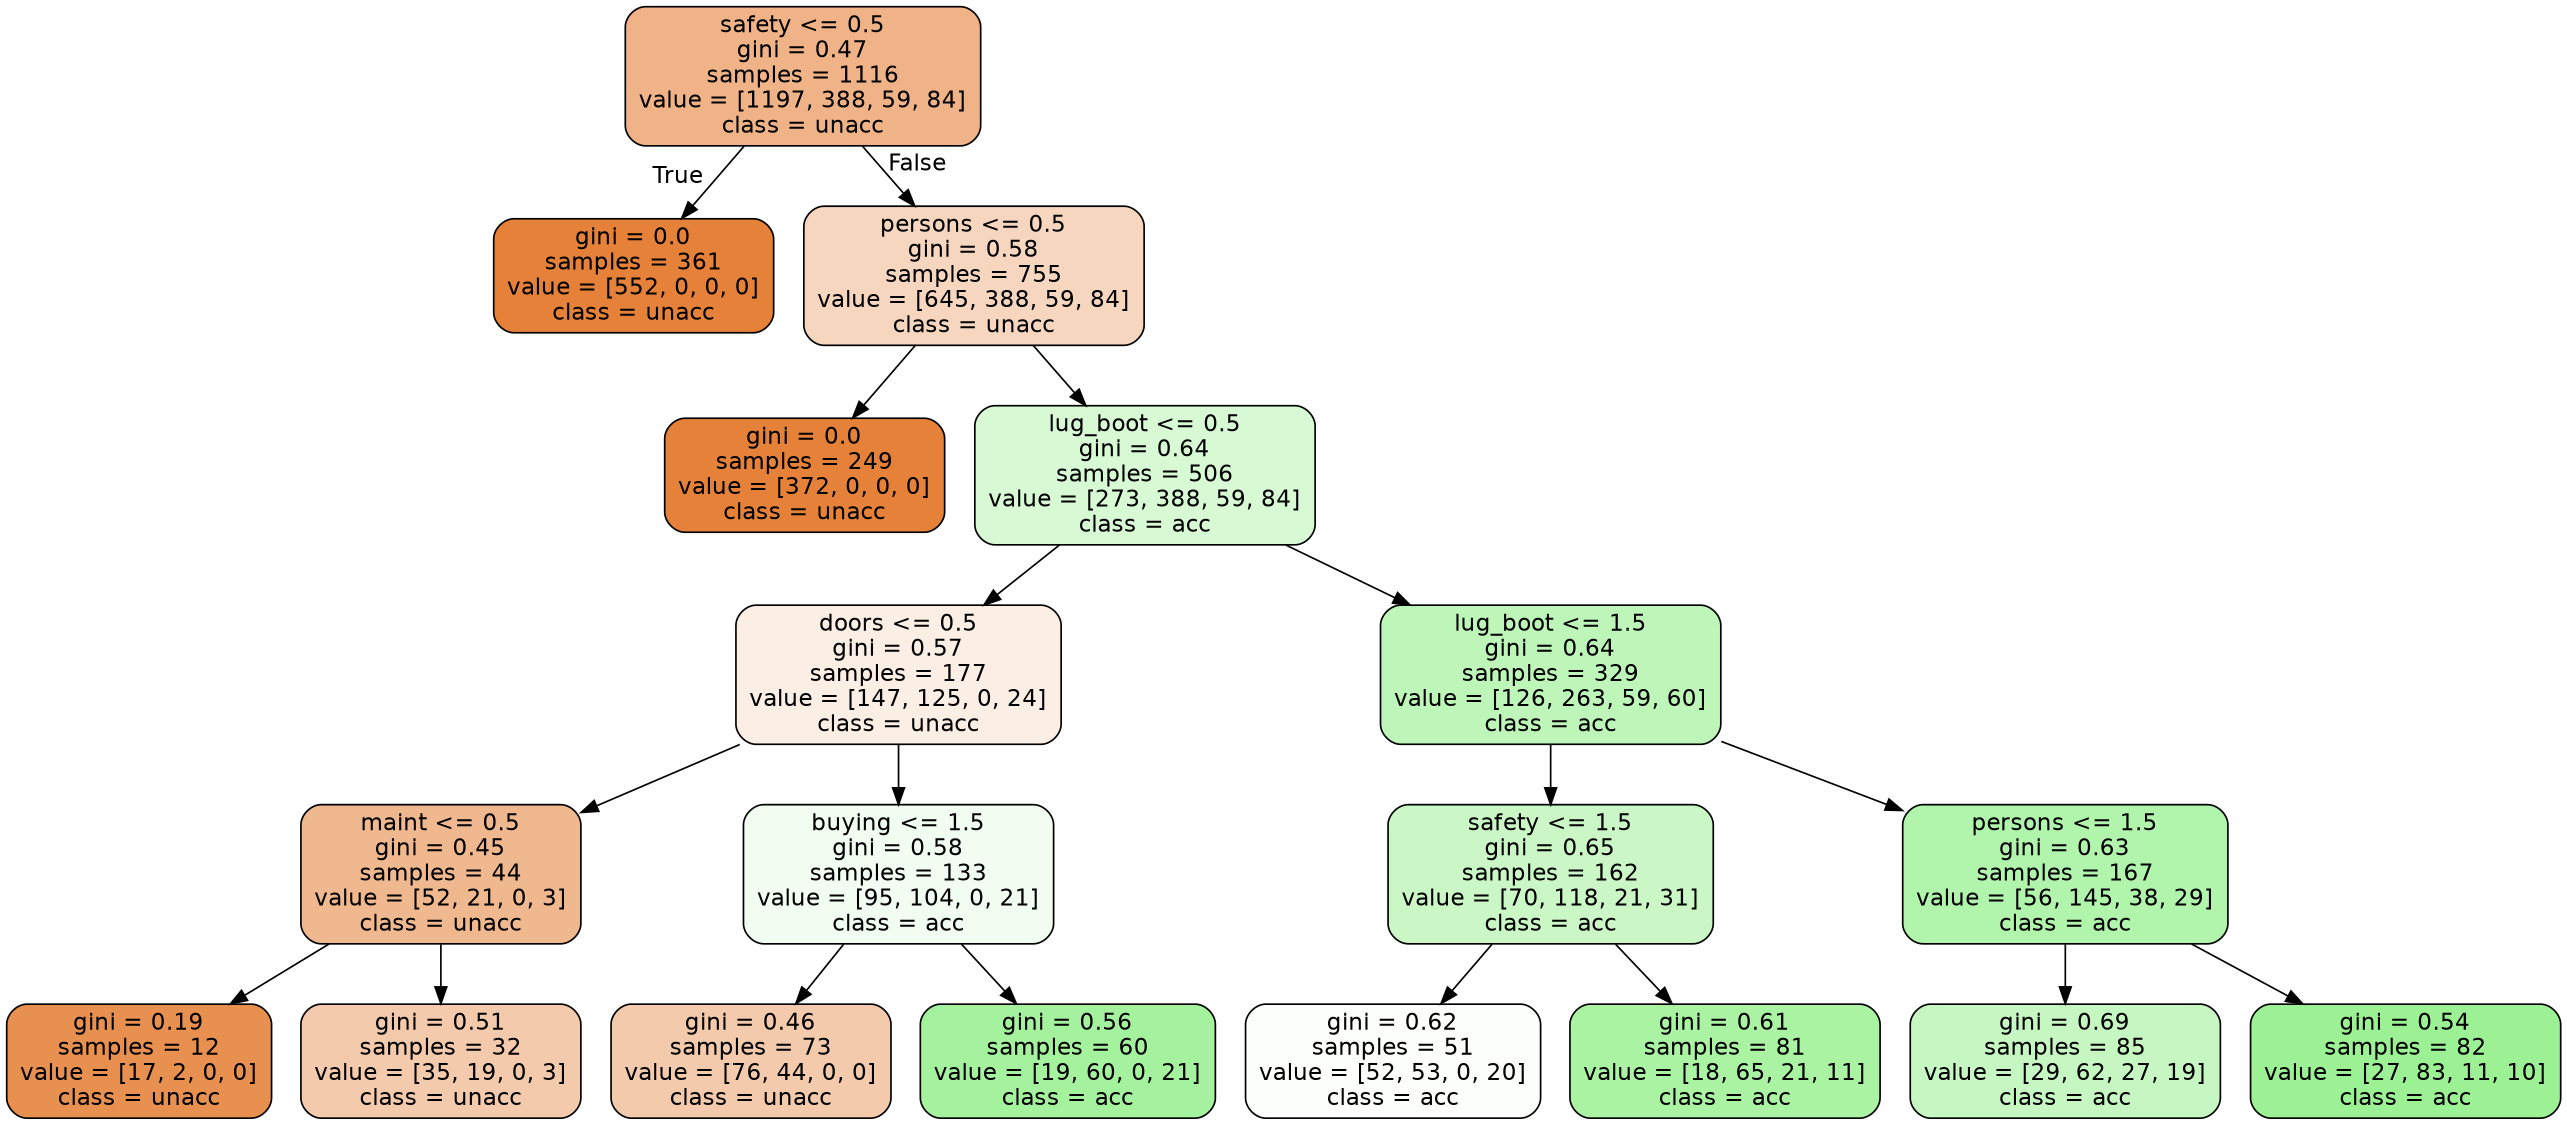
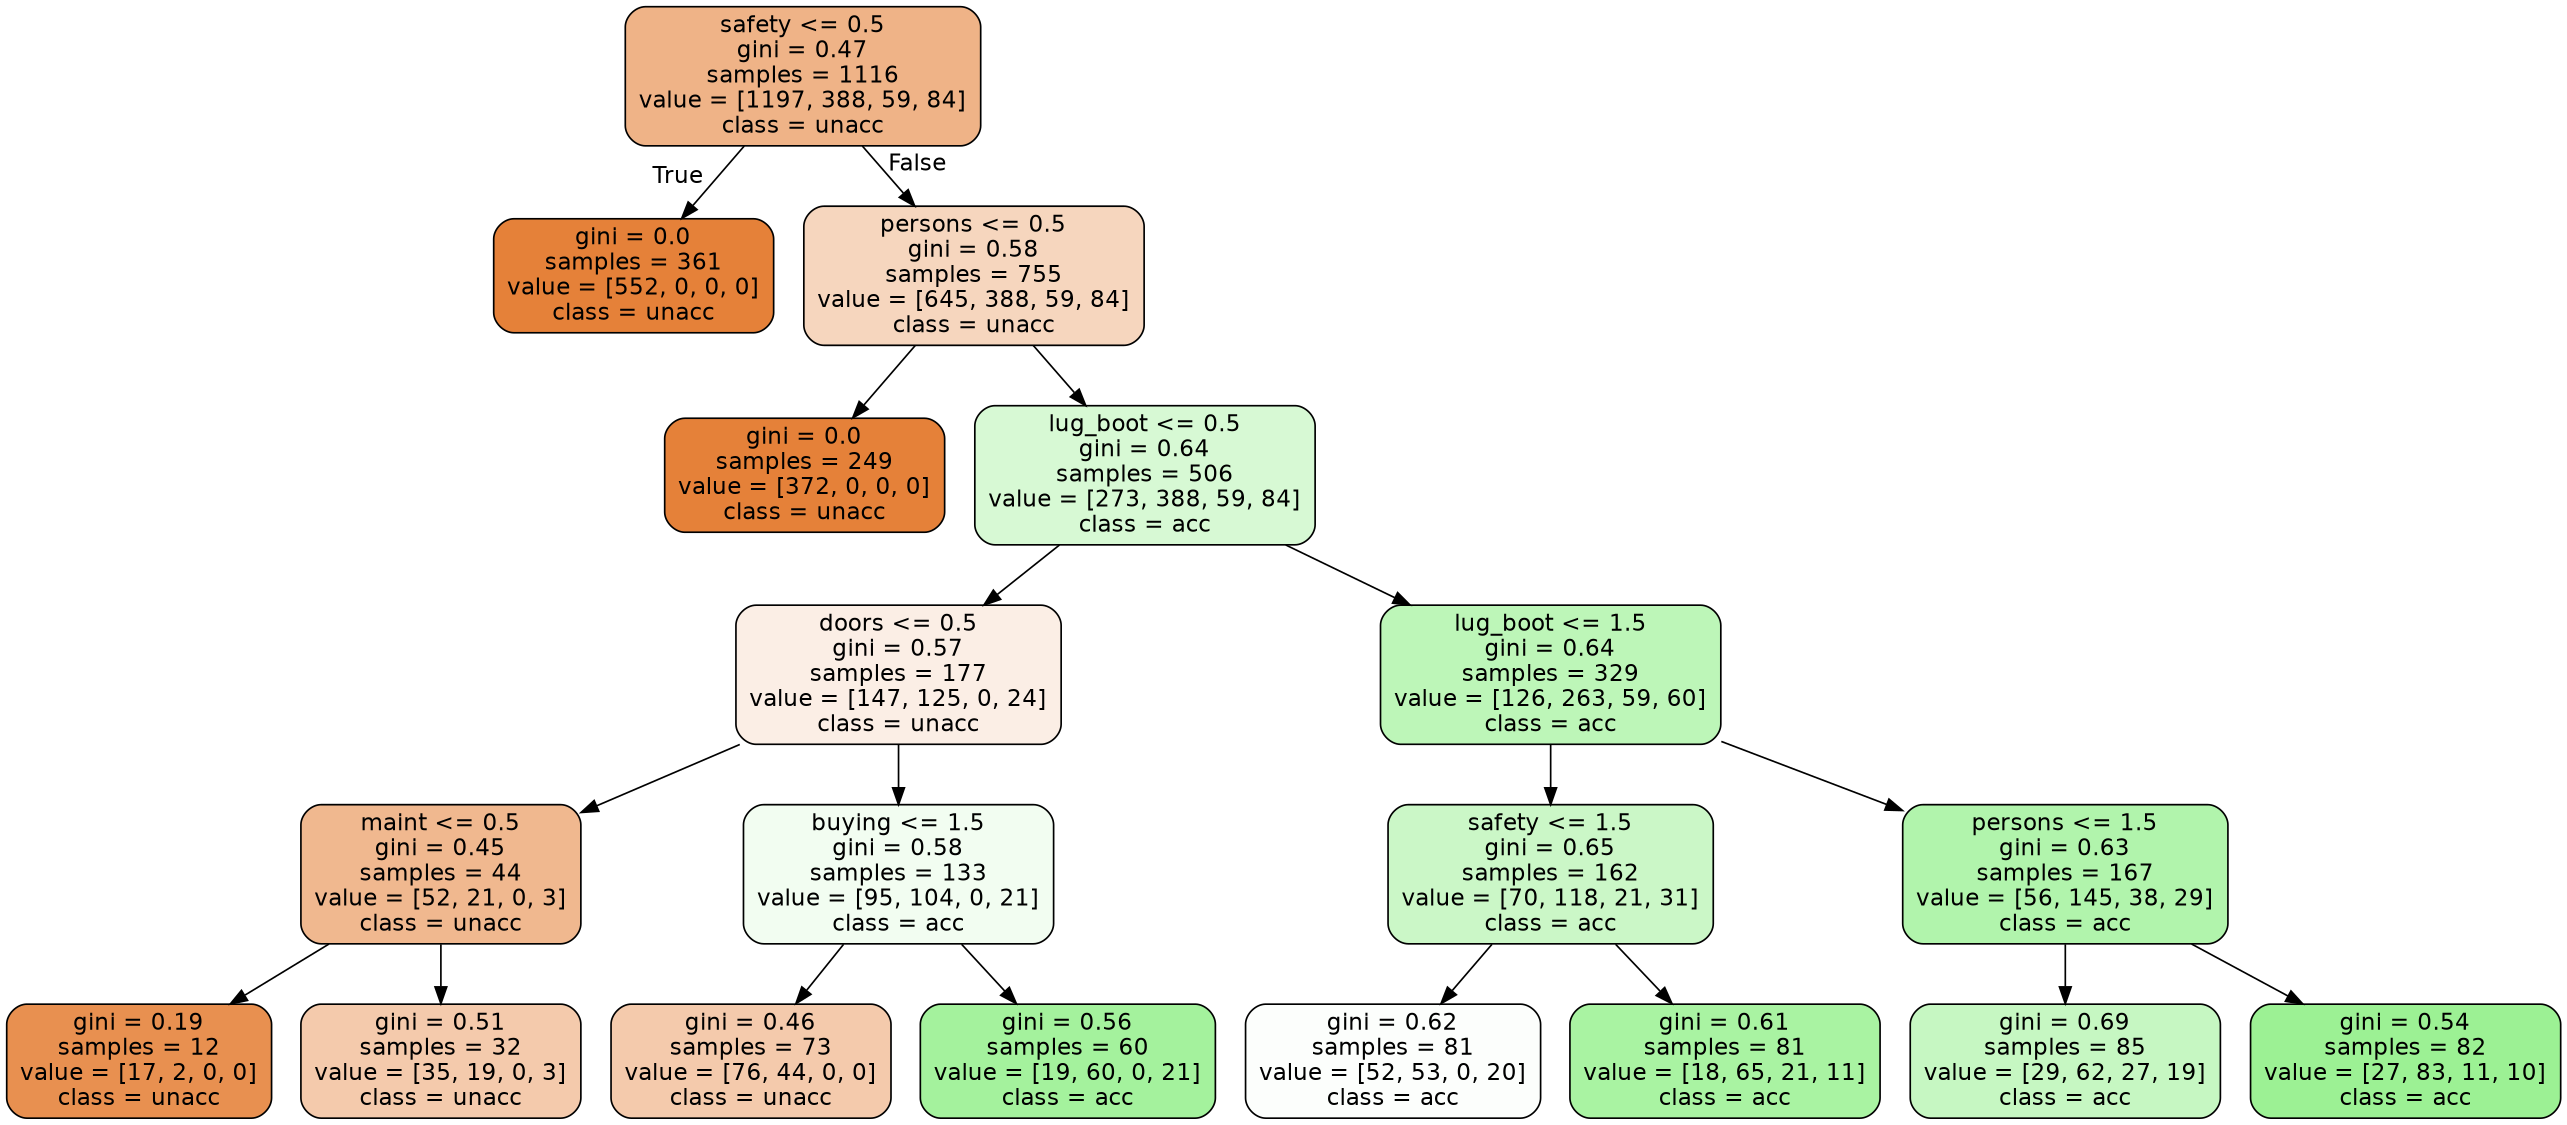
node "gini = 0.62 samples = 51 value = [52, 53, 0, 20] class = acc": label "gini = 0.62 samples = 51 value = [52, 53, 0, 20] class = acc" -> "gini = 0.62 samples = 81 value = [52, 53, 0, 20] class = acc"
